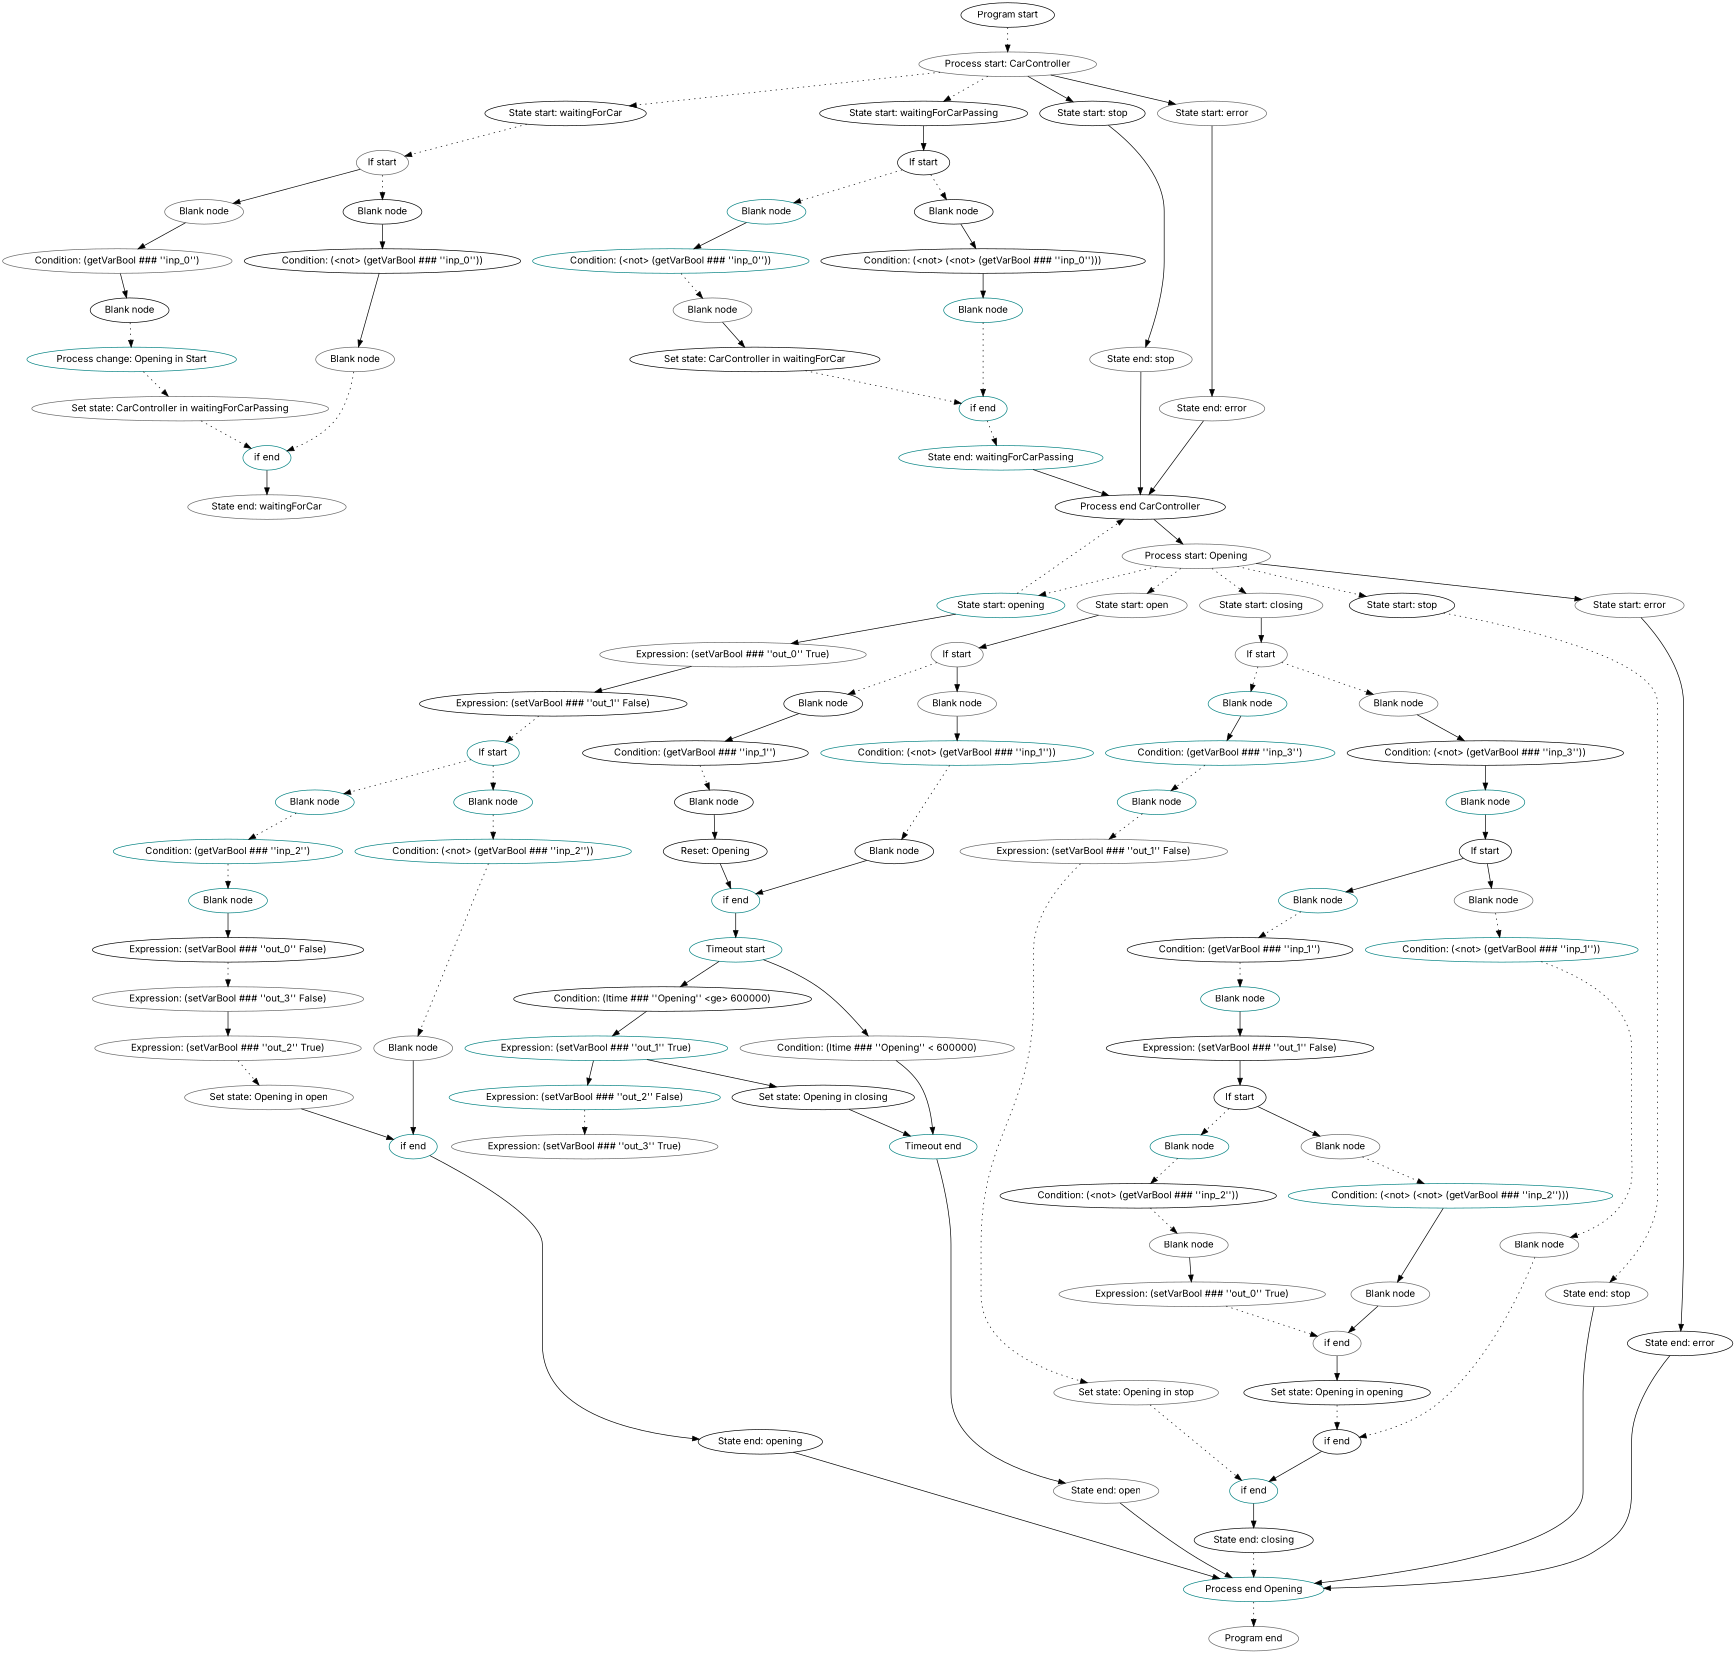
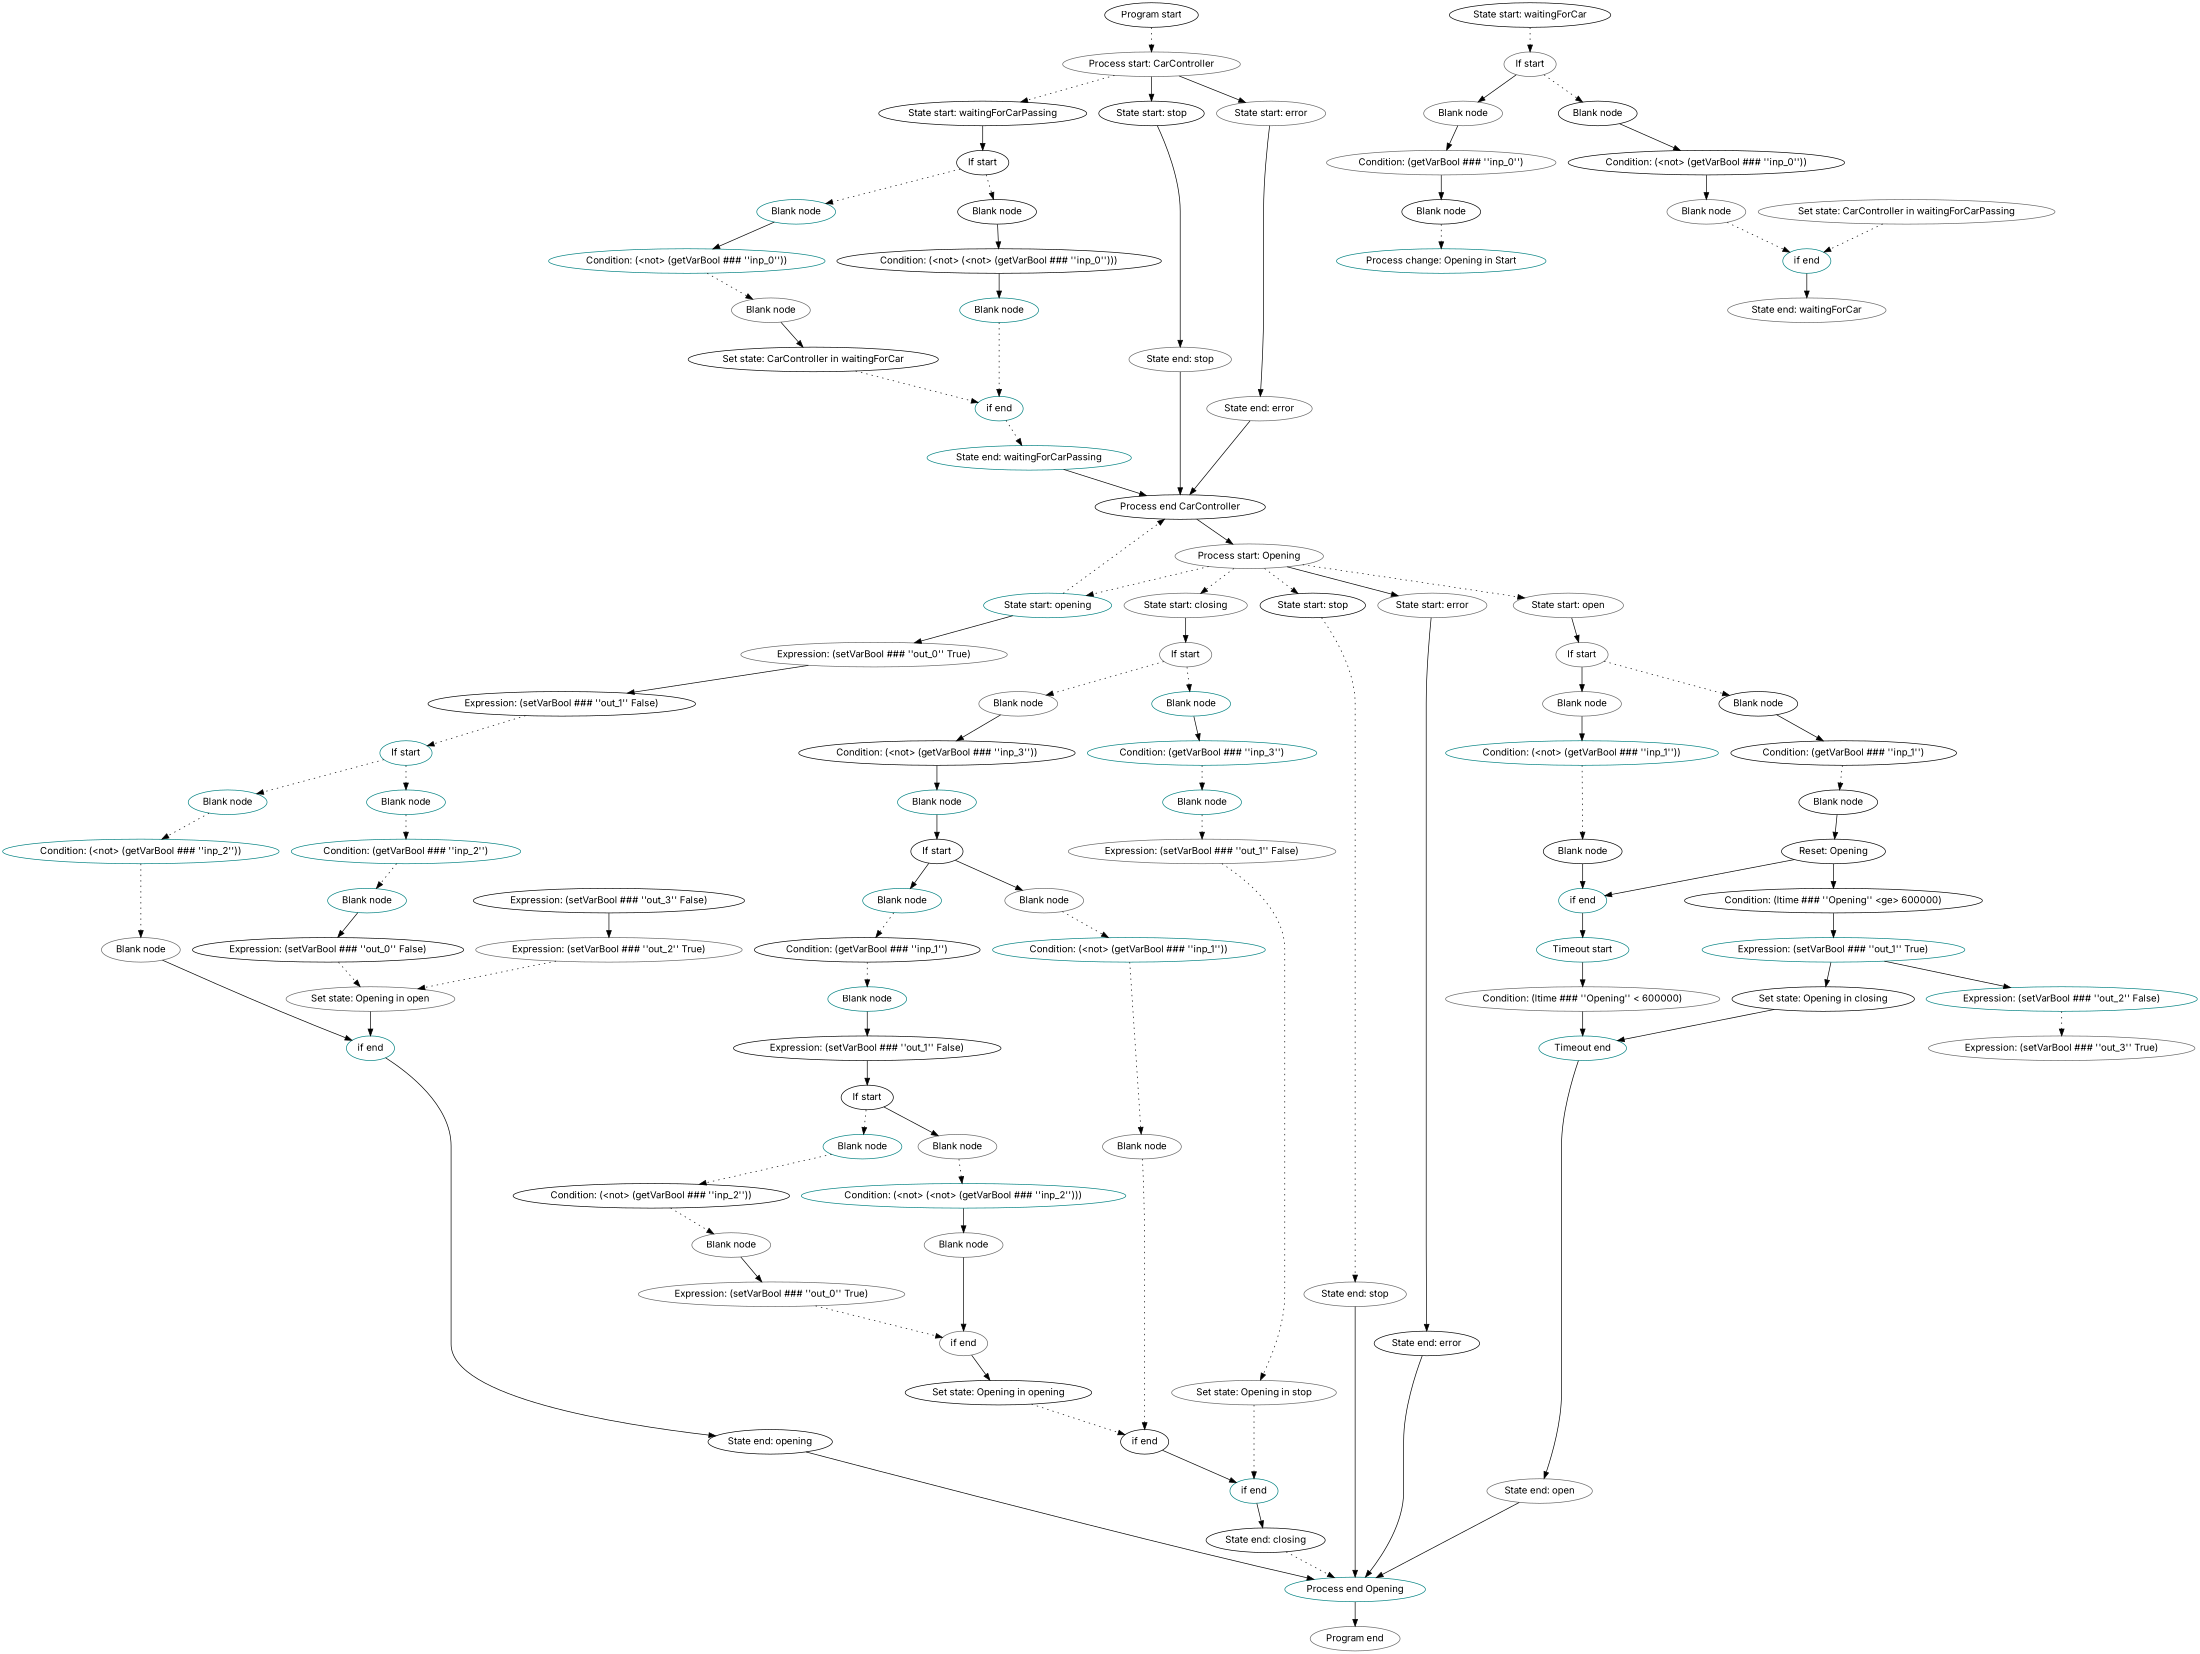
edge "Process start: CarController" -> "State start: waitingForCar": removed
edge "Process change: Opening in Start" -> "Set state: CarController in waitingForCarPassing": removed
edge "Expression: (setVarBool ### ''out_0'' False)" -> "Expression: (setVarBool ### ''out_3'' False)": now "Expression: (setVarBool ### ''out_0'' False)" -> "Set state: Opening in open"
edge "Timeout start" -> "Condition: (ltime ### ''Opening'' <ge> 600000)": now "Reset: Opening" -> "Condition: (ltime ### ''Opening'' <ge> 600000)"
node "Expression: (setVarBool ### ''out_3'' False)": color gray40 -> black
edge "Process end Opening" -> "Program end": style dotted -> solid
